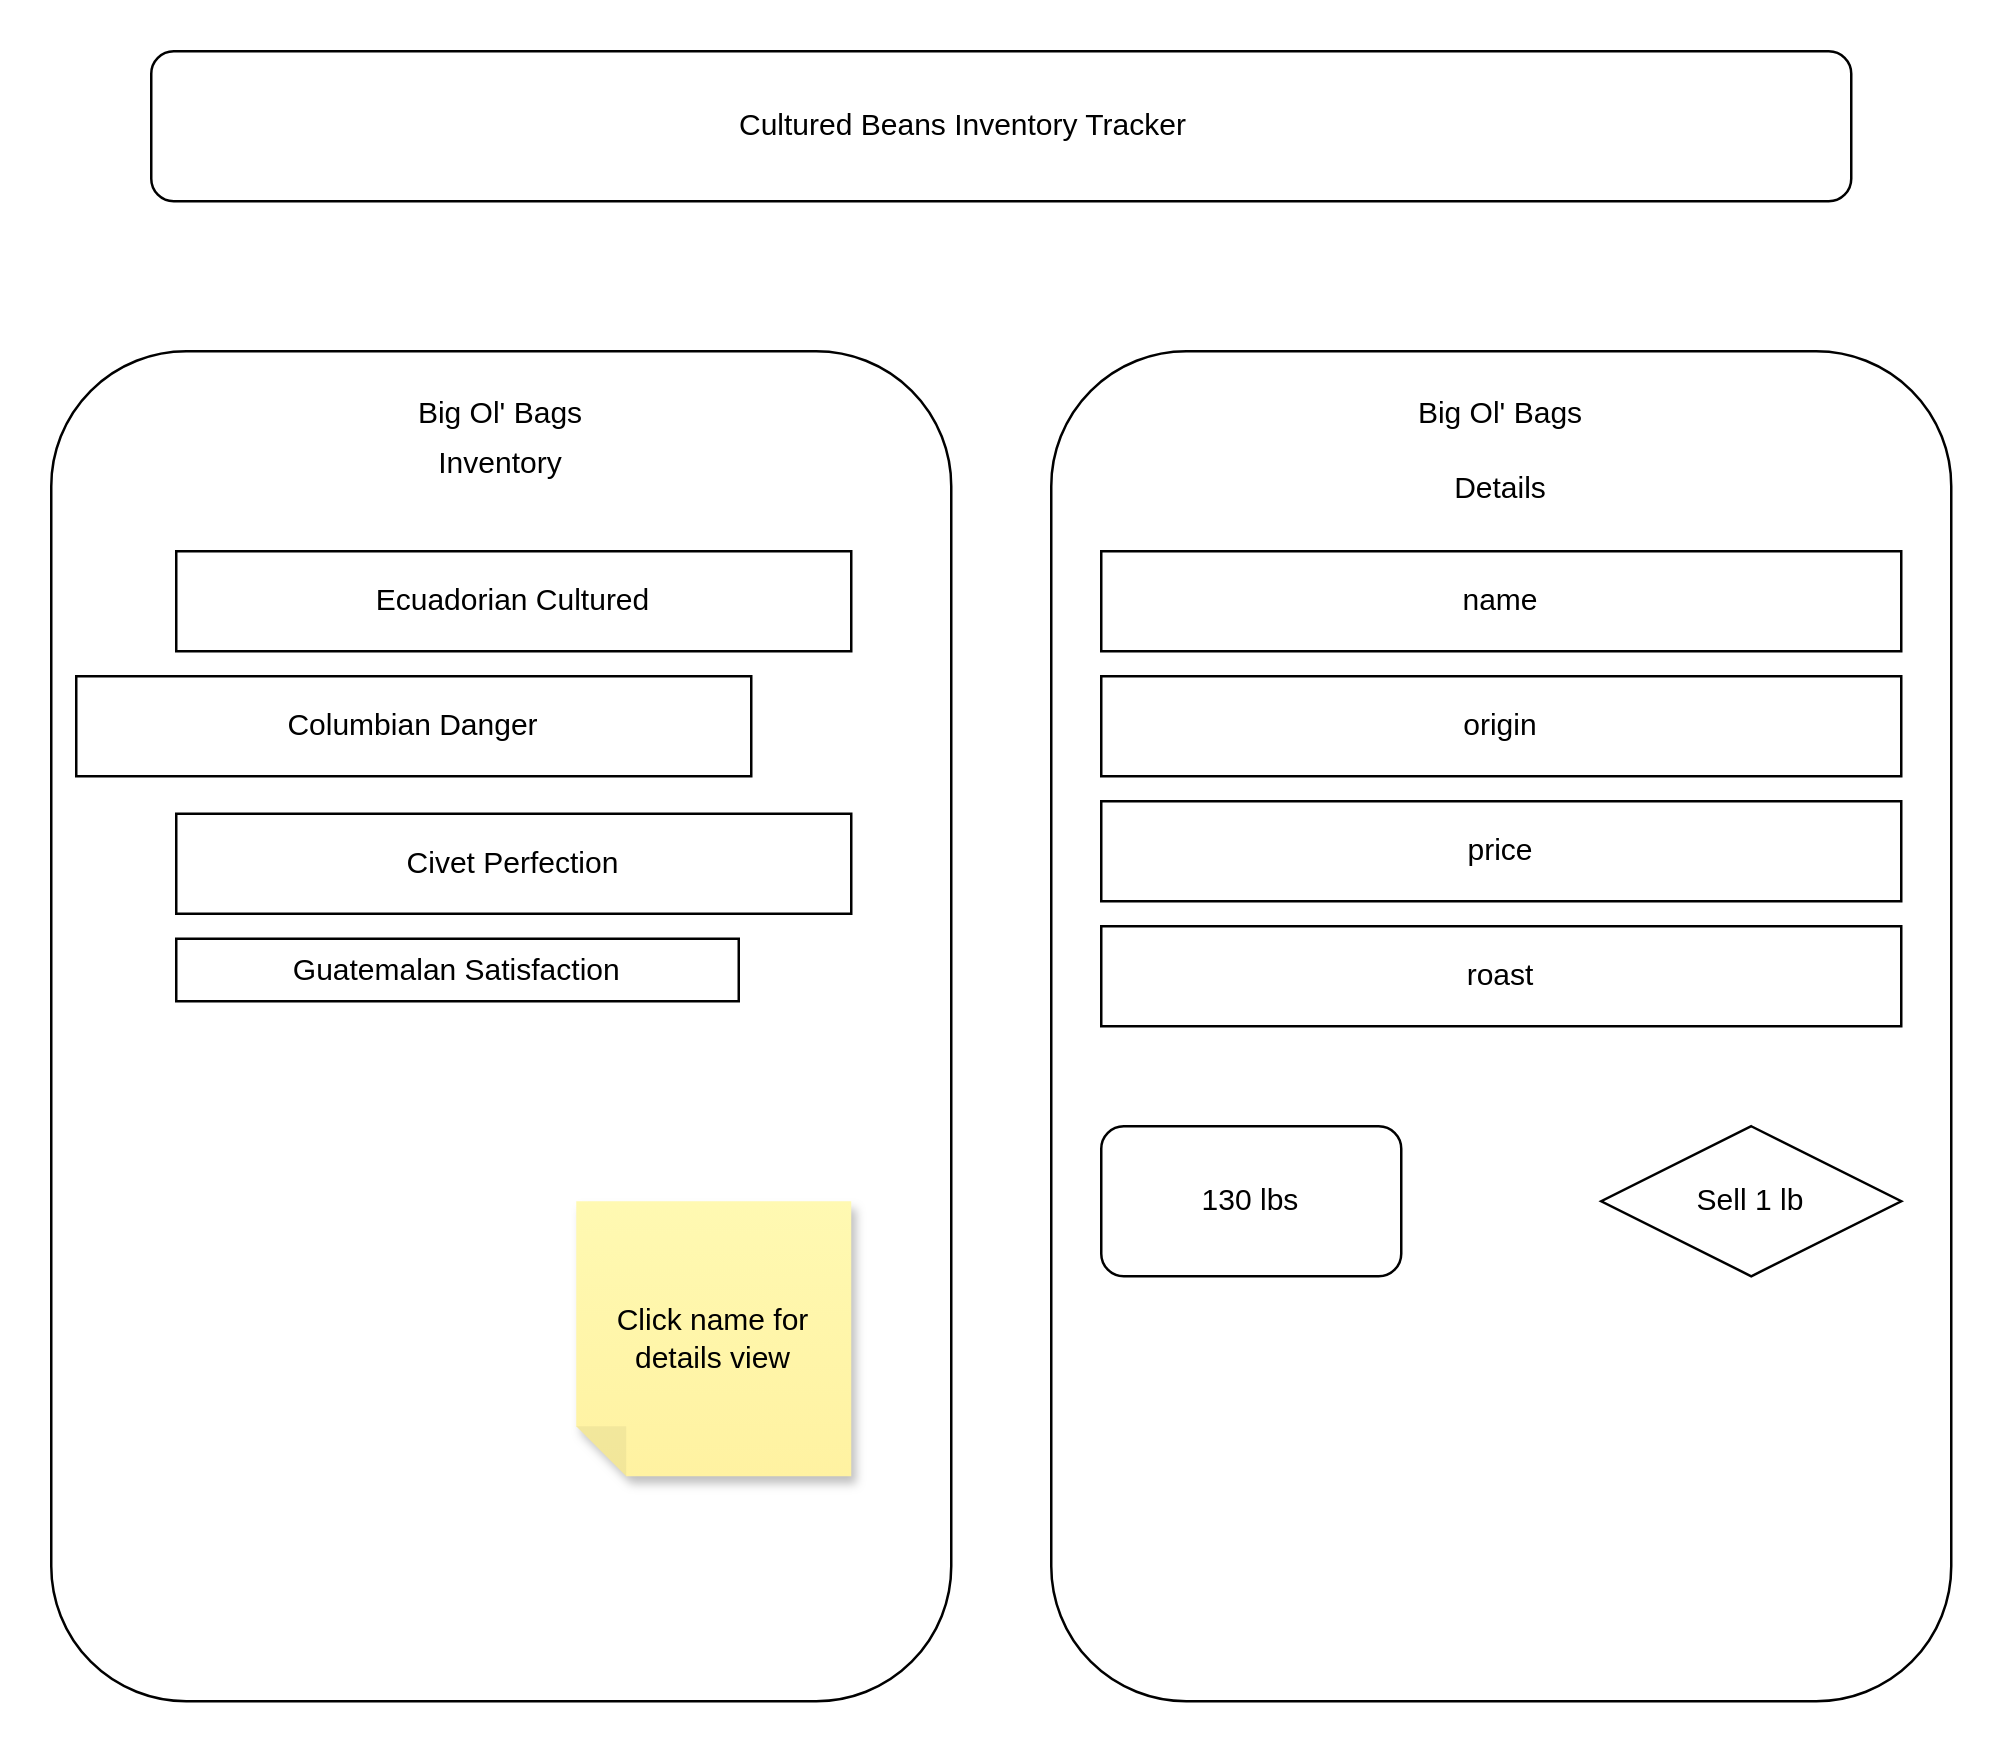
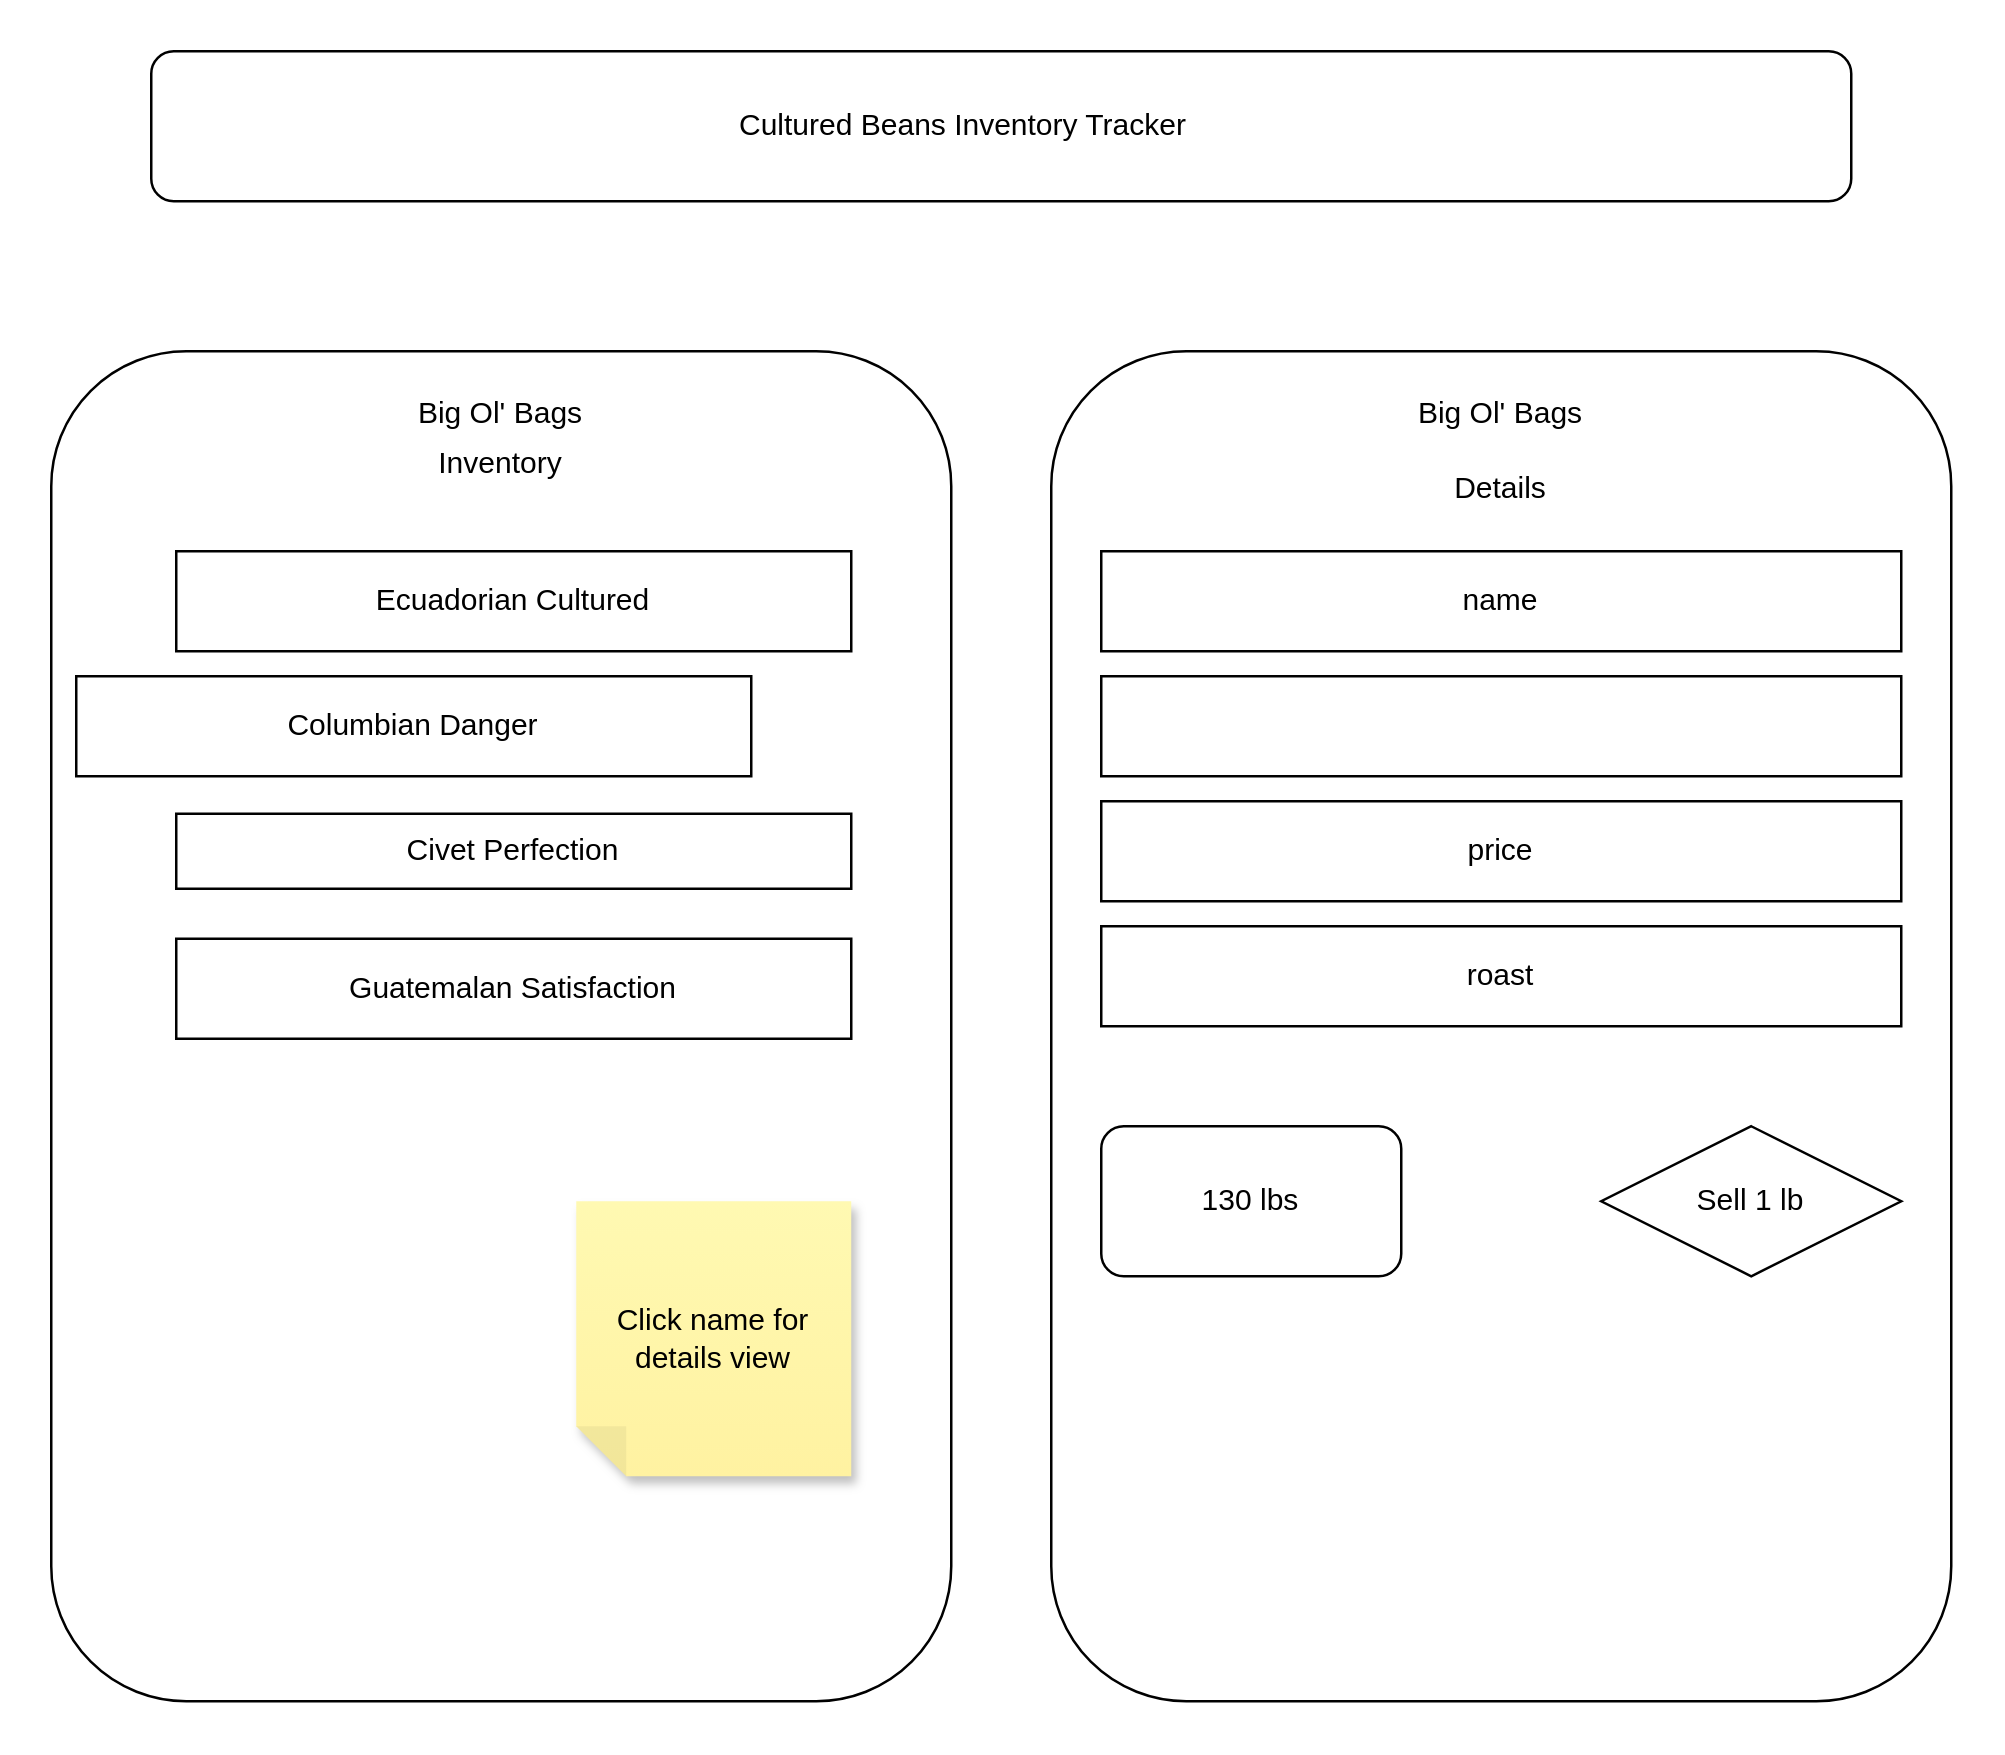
node "origin": removed
node "Civet Perfection": size 675x100 -> 675x75
node "Guatemalan Satisfaction": size 563x63 -> 675x100
